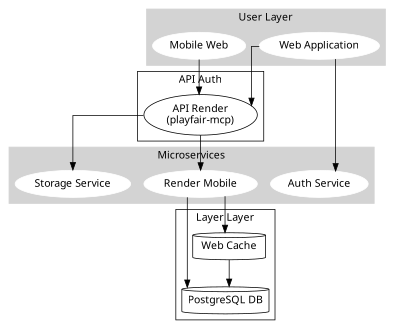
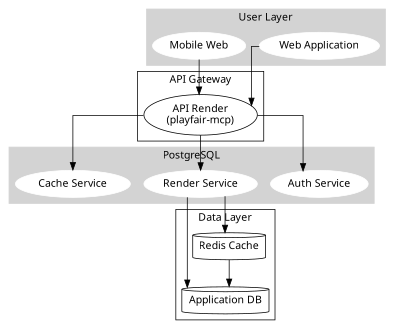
cluster "API Auth": label "API Auth" -> "API Gateway"
edge "Web Application" -> "Auth Service": now "API Render (playfair-mcp)" -> "Auth Service"
cluster "Microservices": label "Microservices" -> "PostgreSQL"
node "Storage Service": label "Storage Service" -> "Cache Service"
node "Render Mobile": label "Render Mobile" -> "Render Service"
cluster "Layer Layer": label "Layer Layer" -> "Data Layer"
node "Web Cache": label "Web Cache" -> "Redis Cache"
node "PostgreSQL DB": label "PostgreSQL DB" -> "Application DB"
